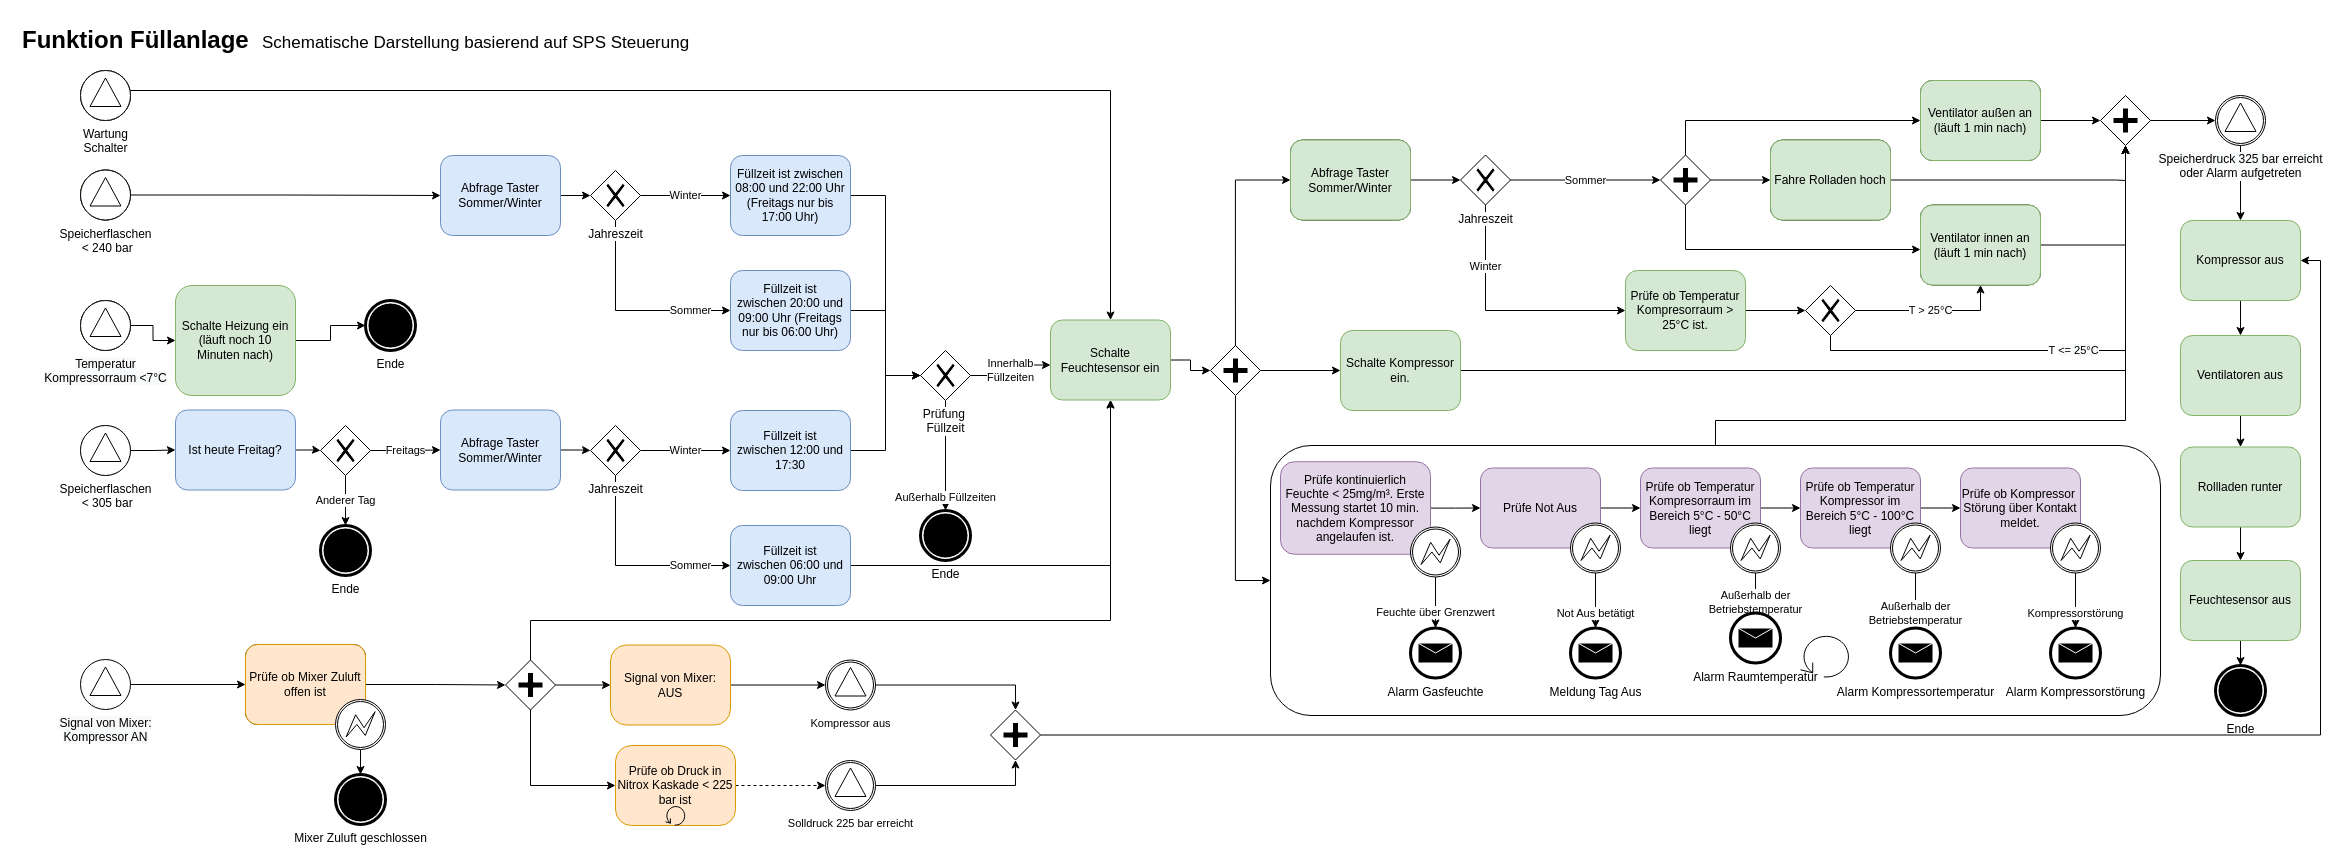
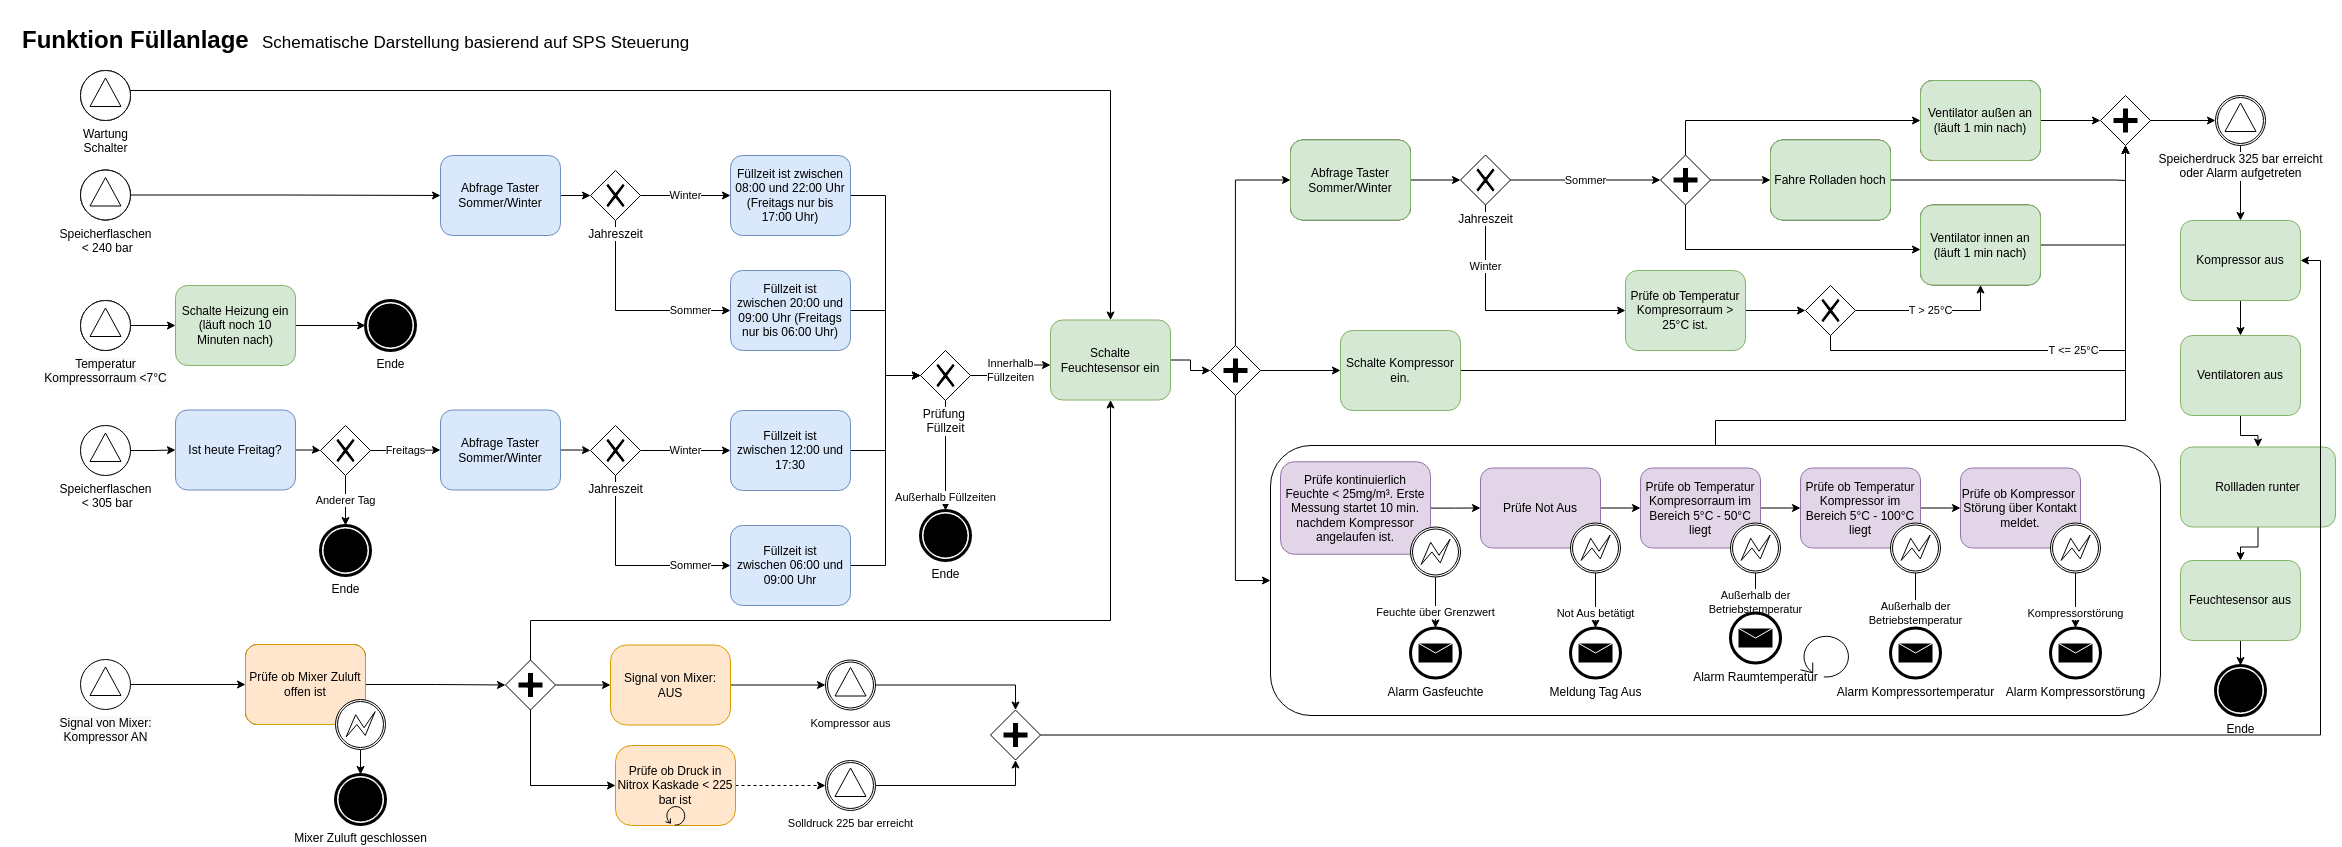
node "Schalte Heizung ein (läuft noch 10 Minuten nach)": size 120x110 -> 120x80
node "Rollladen runter": size 120x80 -> 155x80
edge "Füllzeit ist zwischen 06:00 und 09:00 Uhr" -> "Schalte Feuchtesensor ein": now "Füllzeit ist zwischen 06:00 und 09:00 Uhr" -> "Prüfung Füllzeit"
